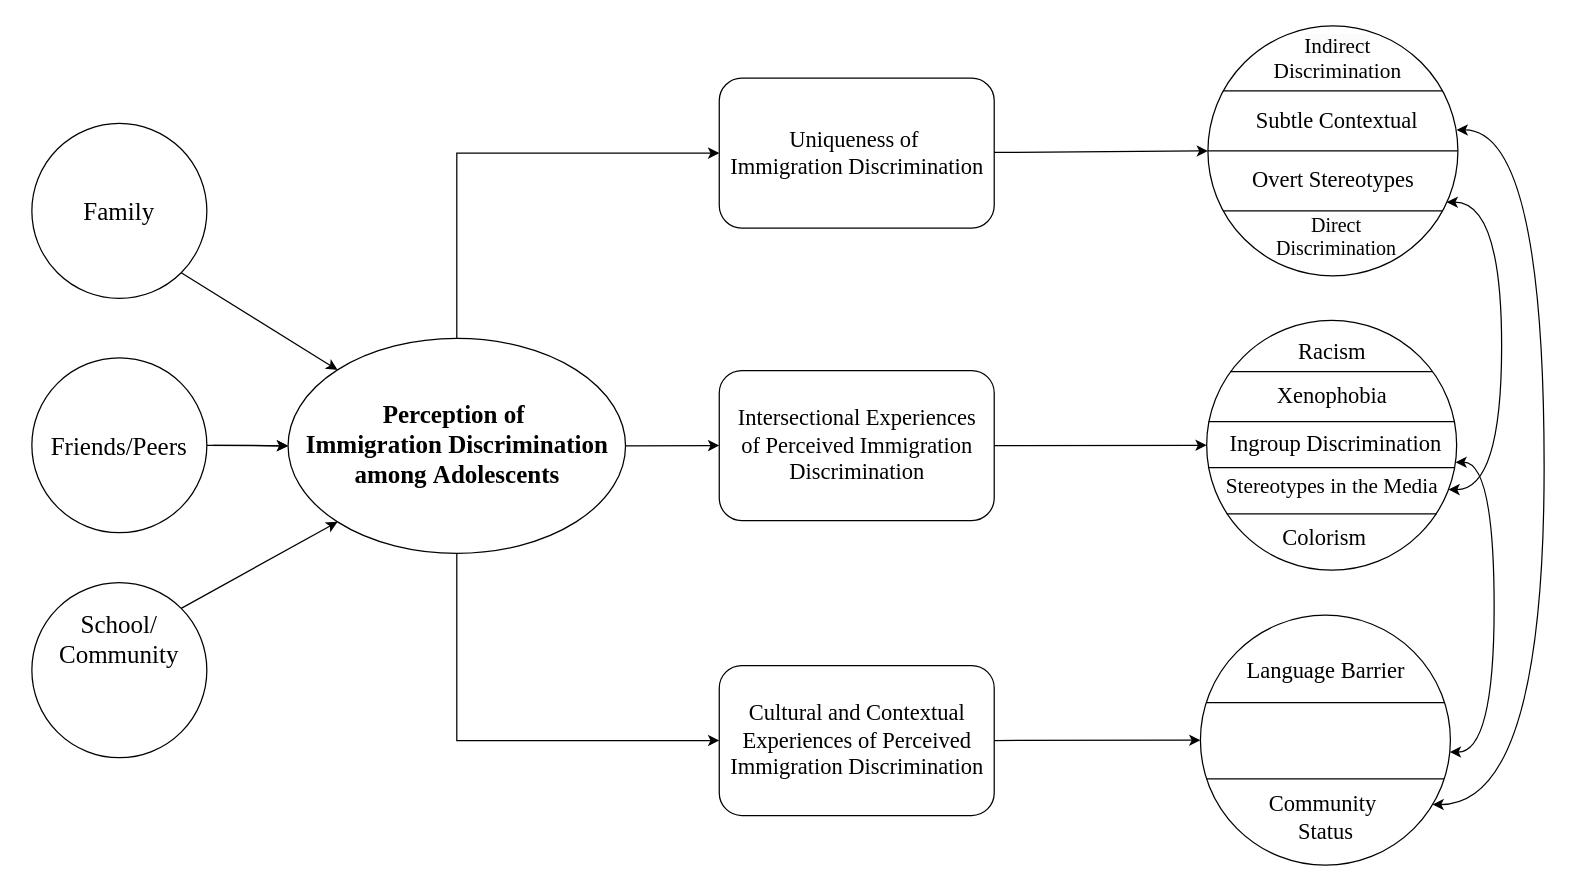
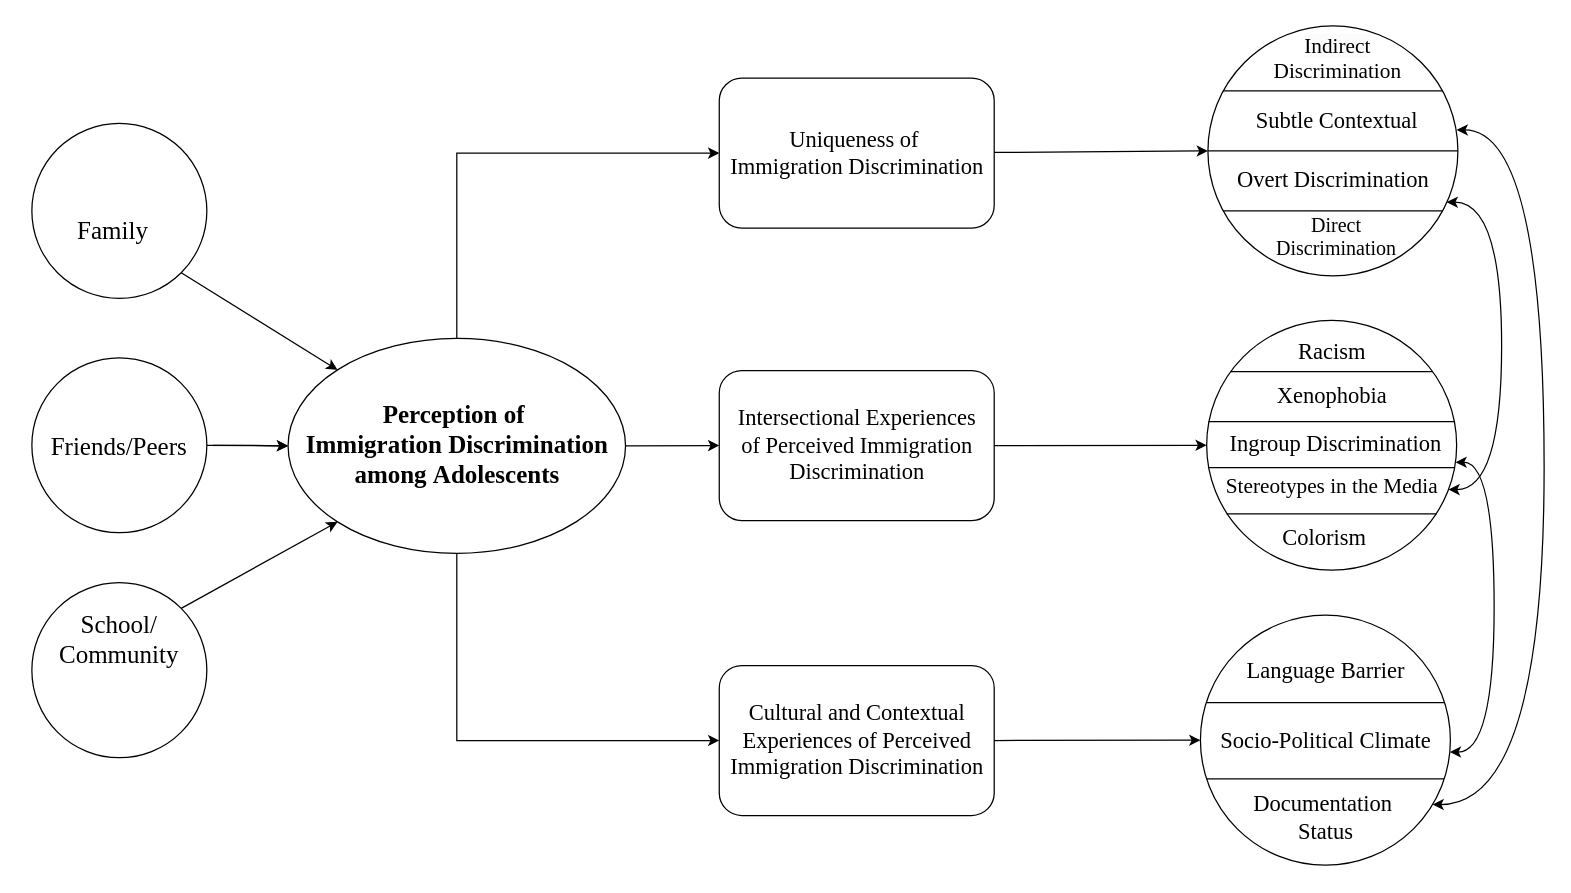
node "Overt Stereotypes": label "Overt Stereotypes" -> "Overt Discrimination"
node "Family": moved (119, 211) -> (113, 229)
node "Socio-Political Climate": added
node "Community Status": label "Community Status" -> "Documentation Status"
